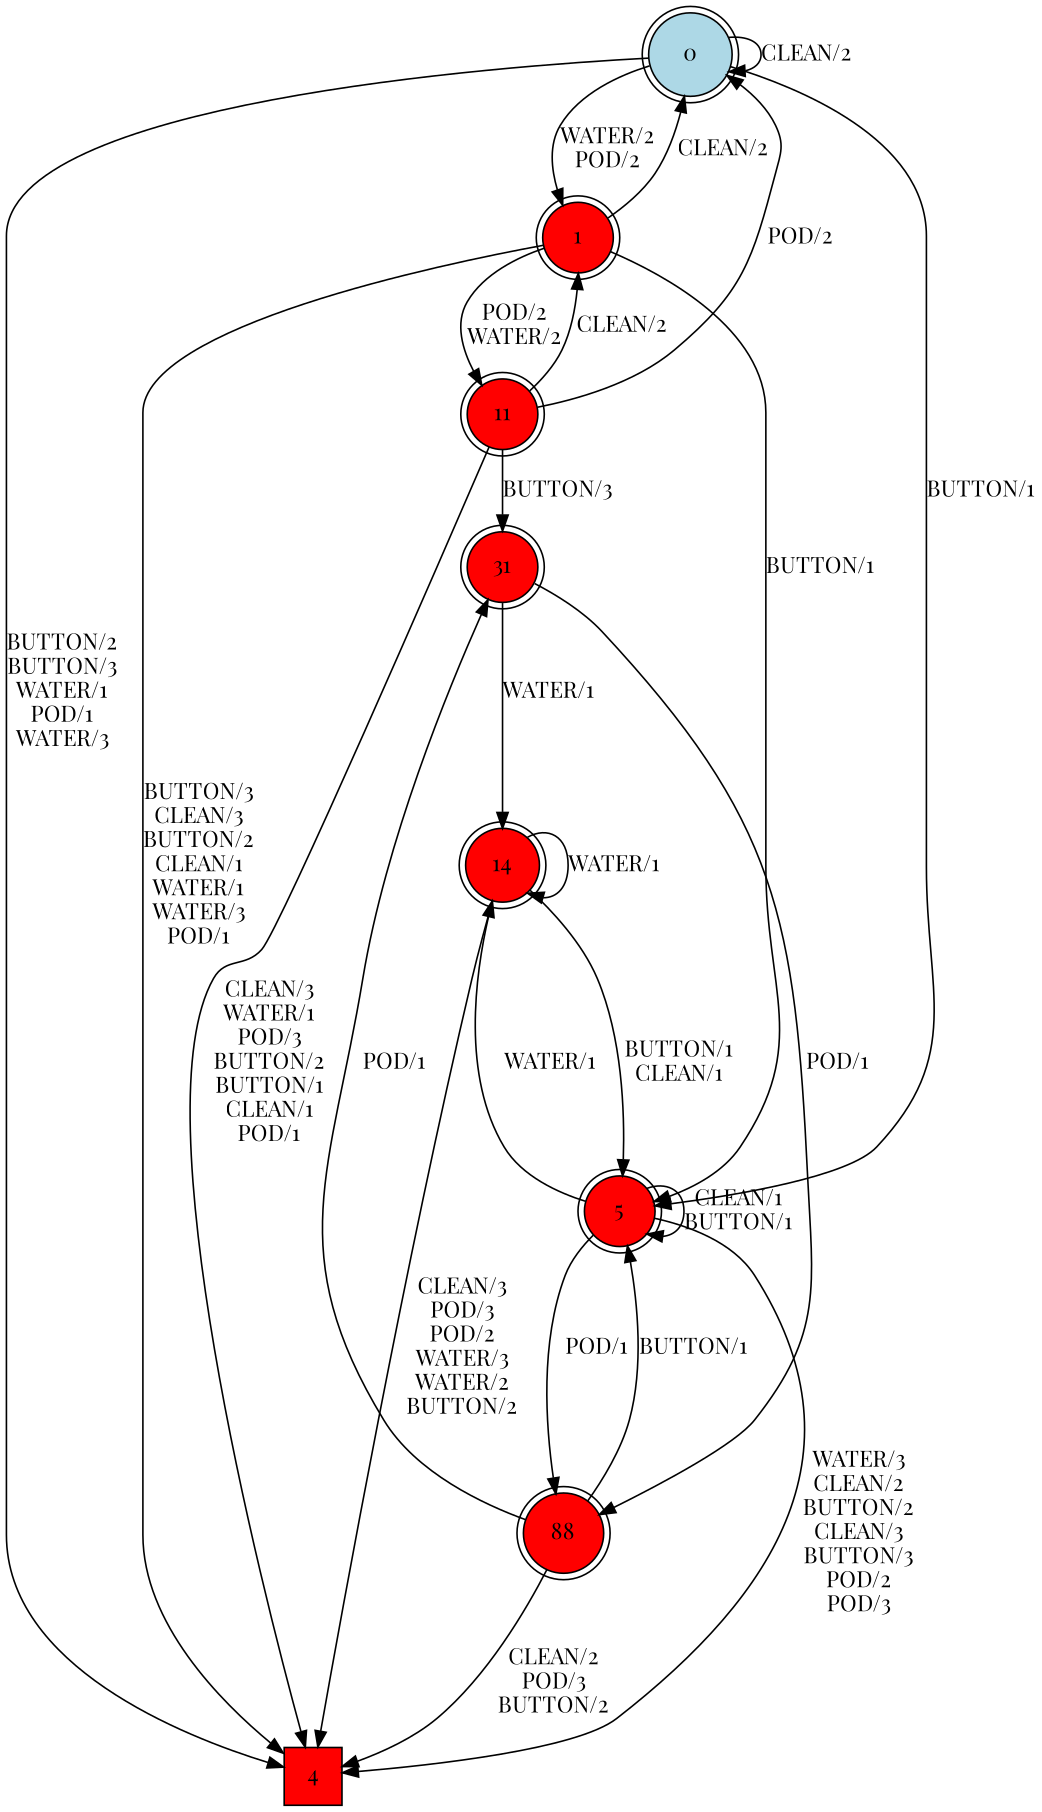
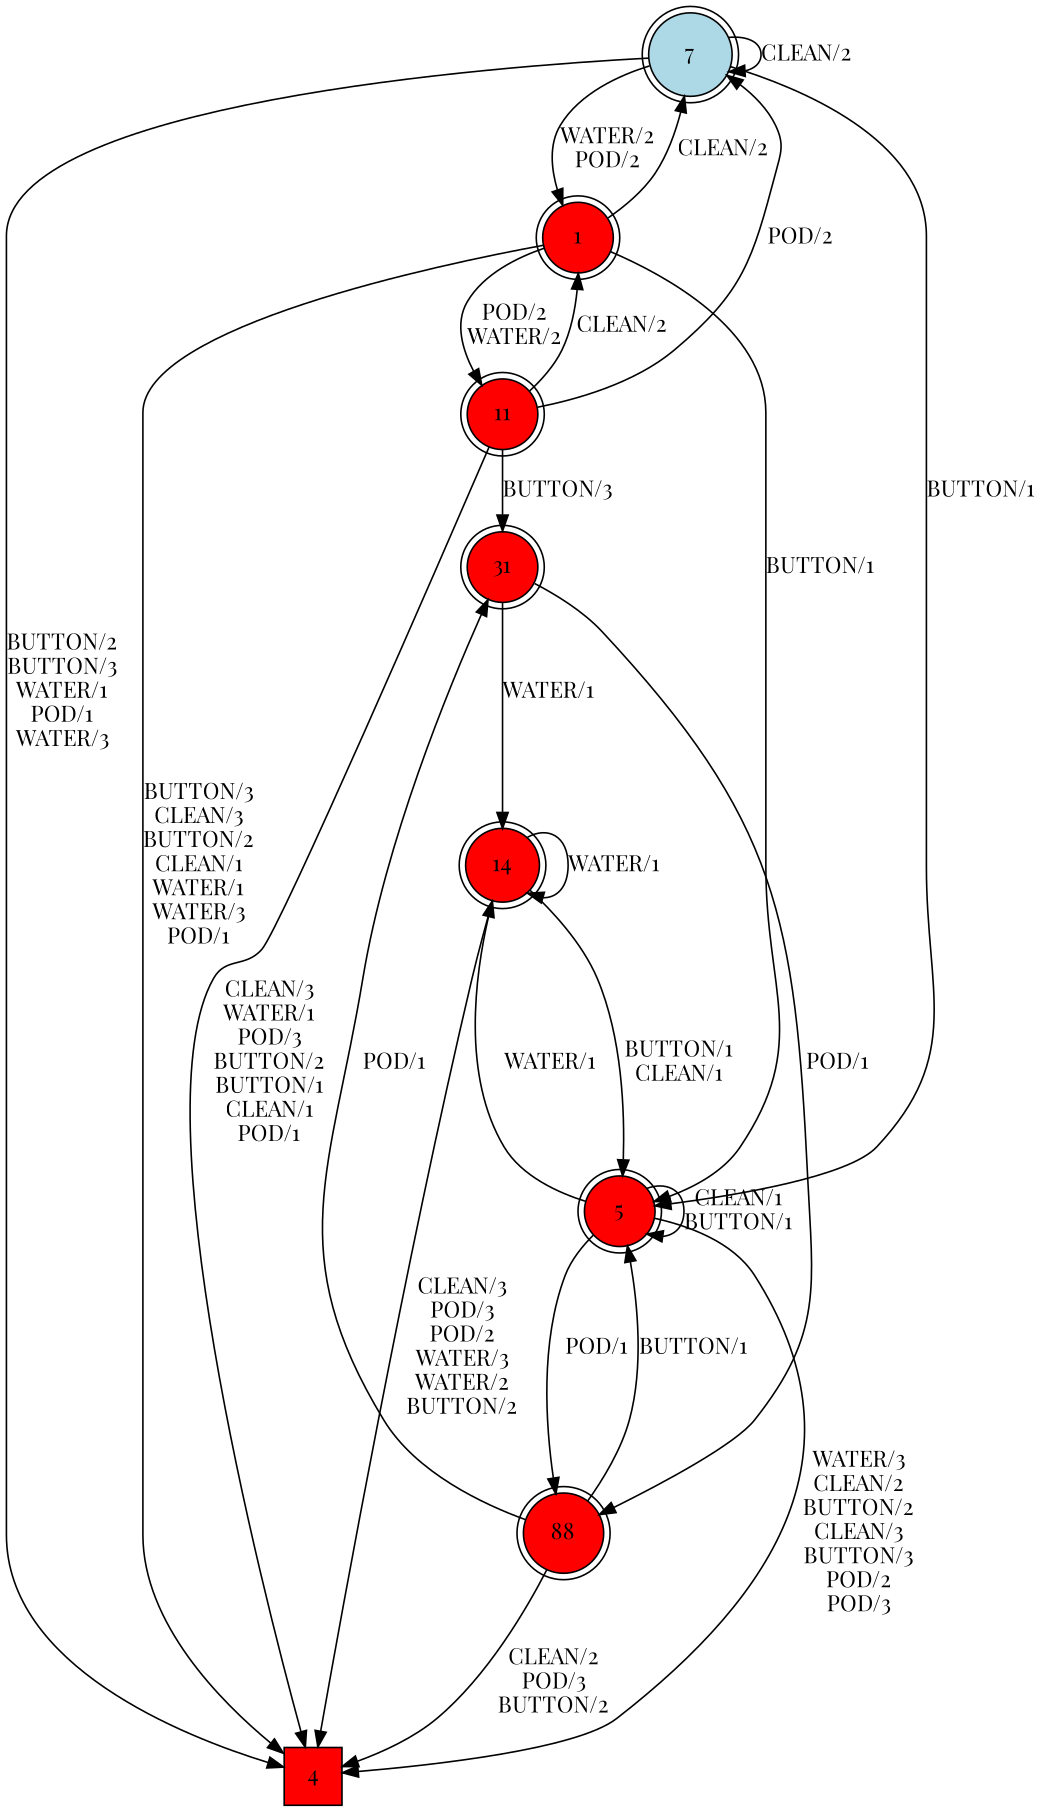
node "0": label "0" -> "7"
